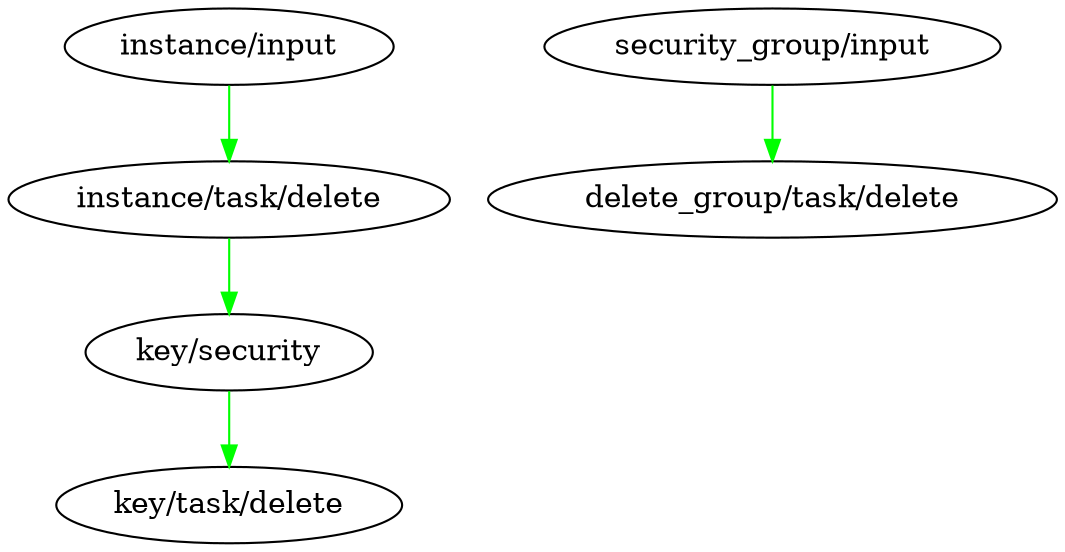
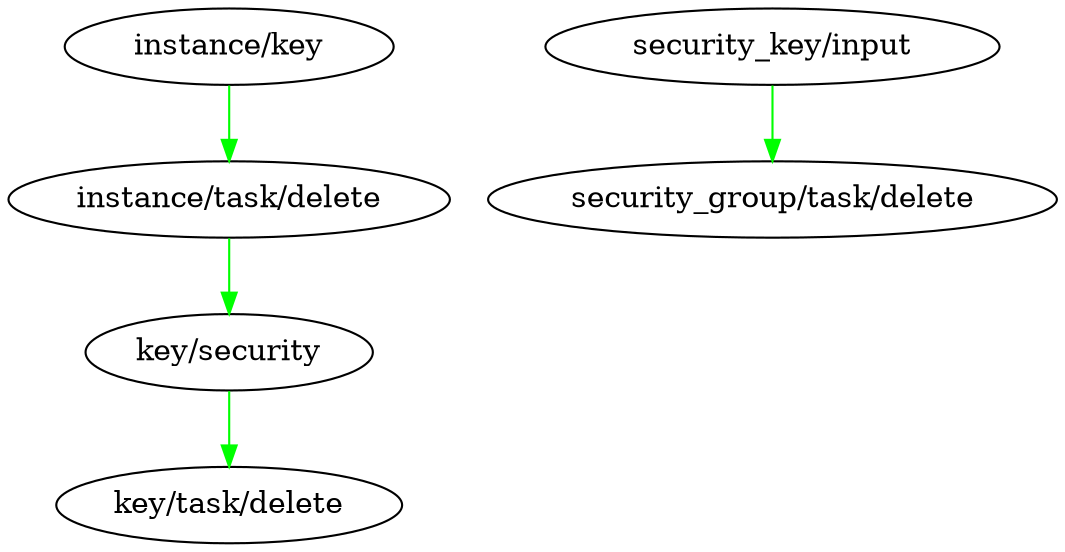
node "instance/input": label "instance/input" -> "instance/key"
node "security_group/input": label "security_group/input" -> "security_key/input"
node "delete_group/task/delete": label "delete_group/task/delete" -> "security_group/task/delete"
